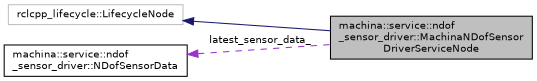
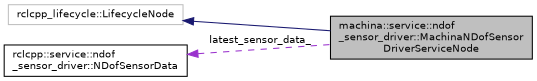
node "machina::service::ndof _sensor_driver::NDofSensorData": label "machina::service::ndof _sensor_driver::NDofSensorData" -> "rclcpp::service::ndof _sensor_driver::NDofSensorData"
